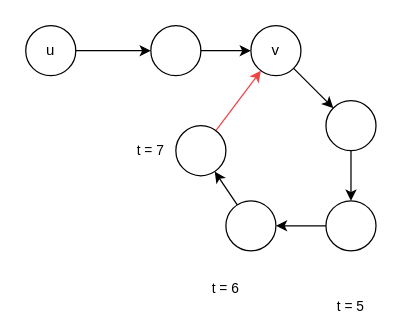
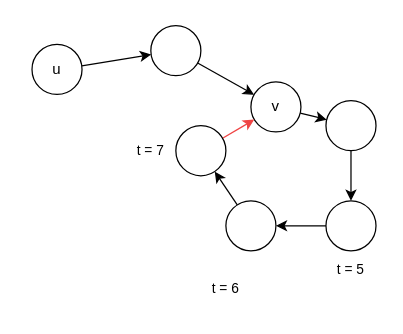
node "u": moved (51, 51) -> (57, 69)
node "v": moved (276, 51) -> (276, 107)
node "t = 5": moved (351, 307) -> (351, 269)
